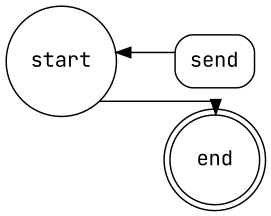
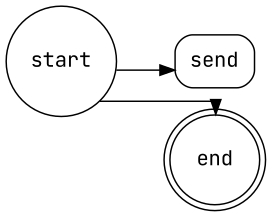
edge "send" -> "start": reversed
